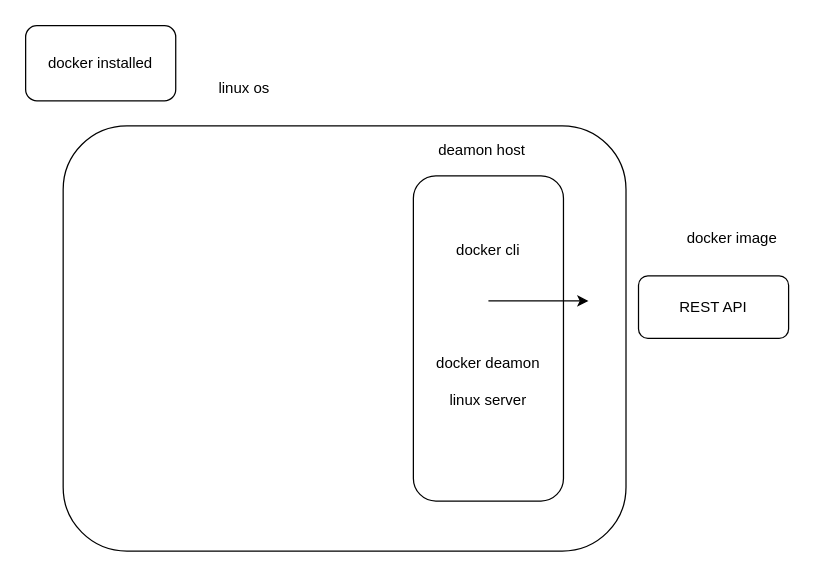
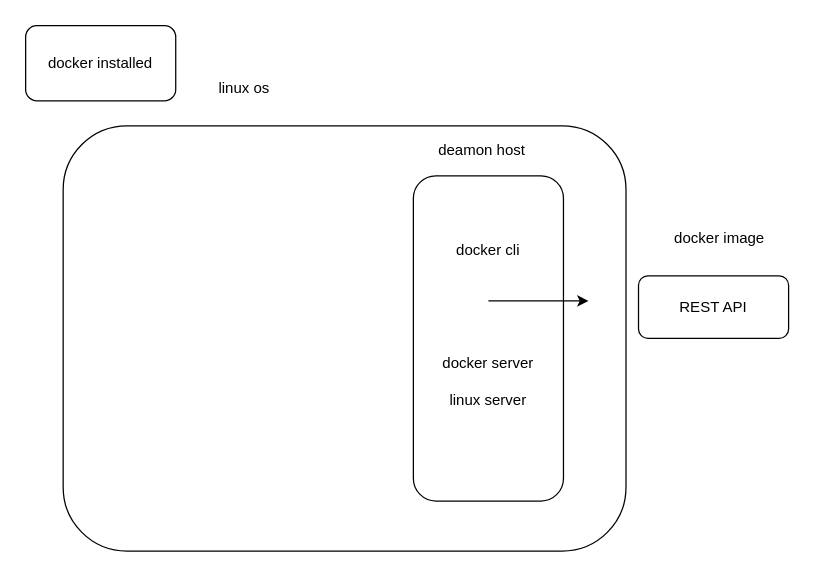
node "docker image": moved (732, 238) -> (719, 238)
node "docker deamon": label "docker deamon" -> "docker server"
